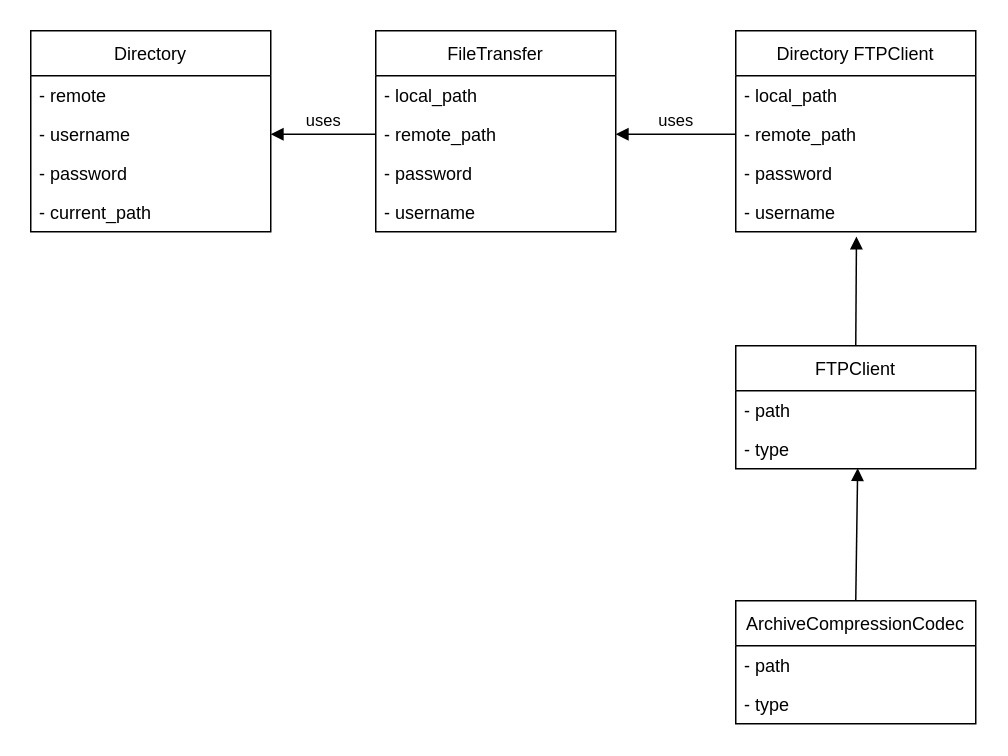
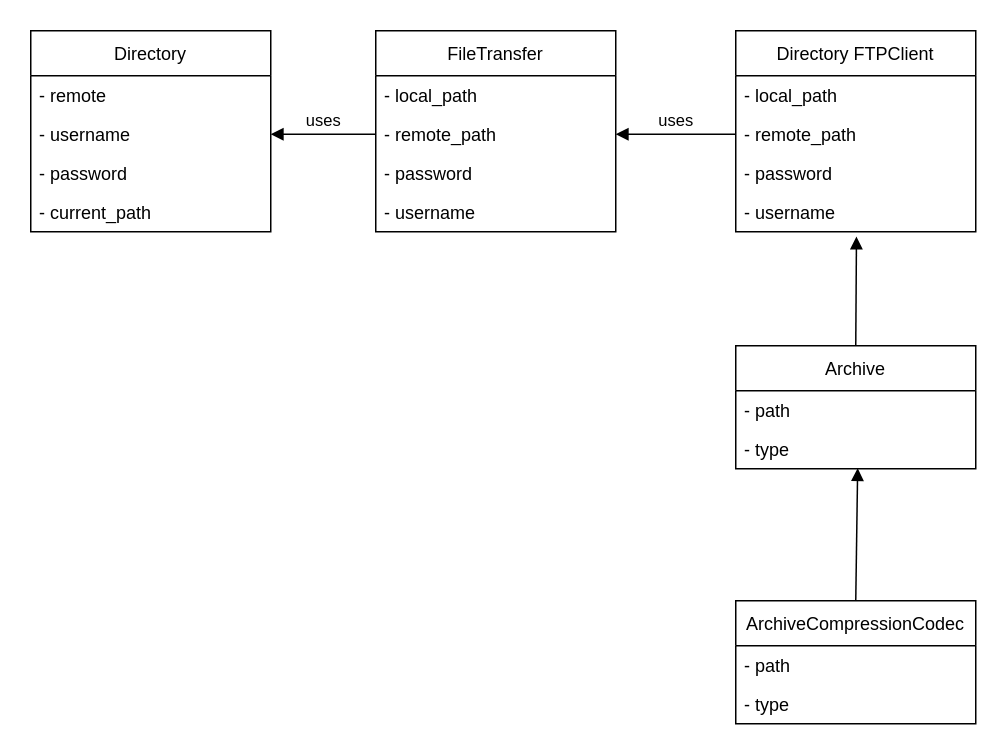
node "FTPClient": label "FTPClient" -> "Archive"
